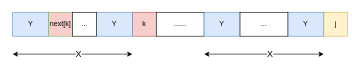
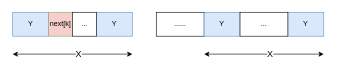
node "k": removed
node "j": removed
